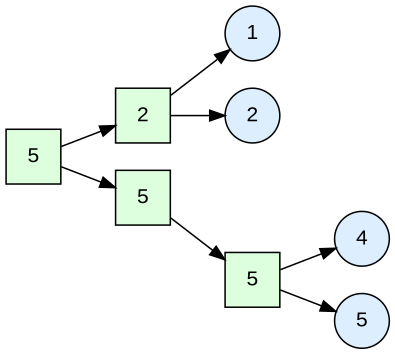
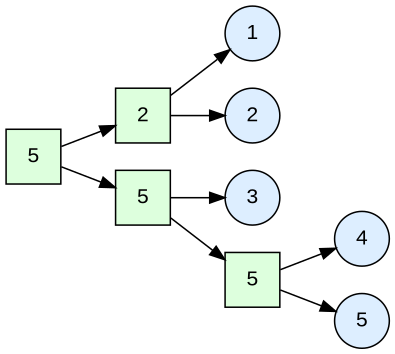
node "3": added
